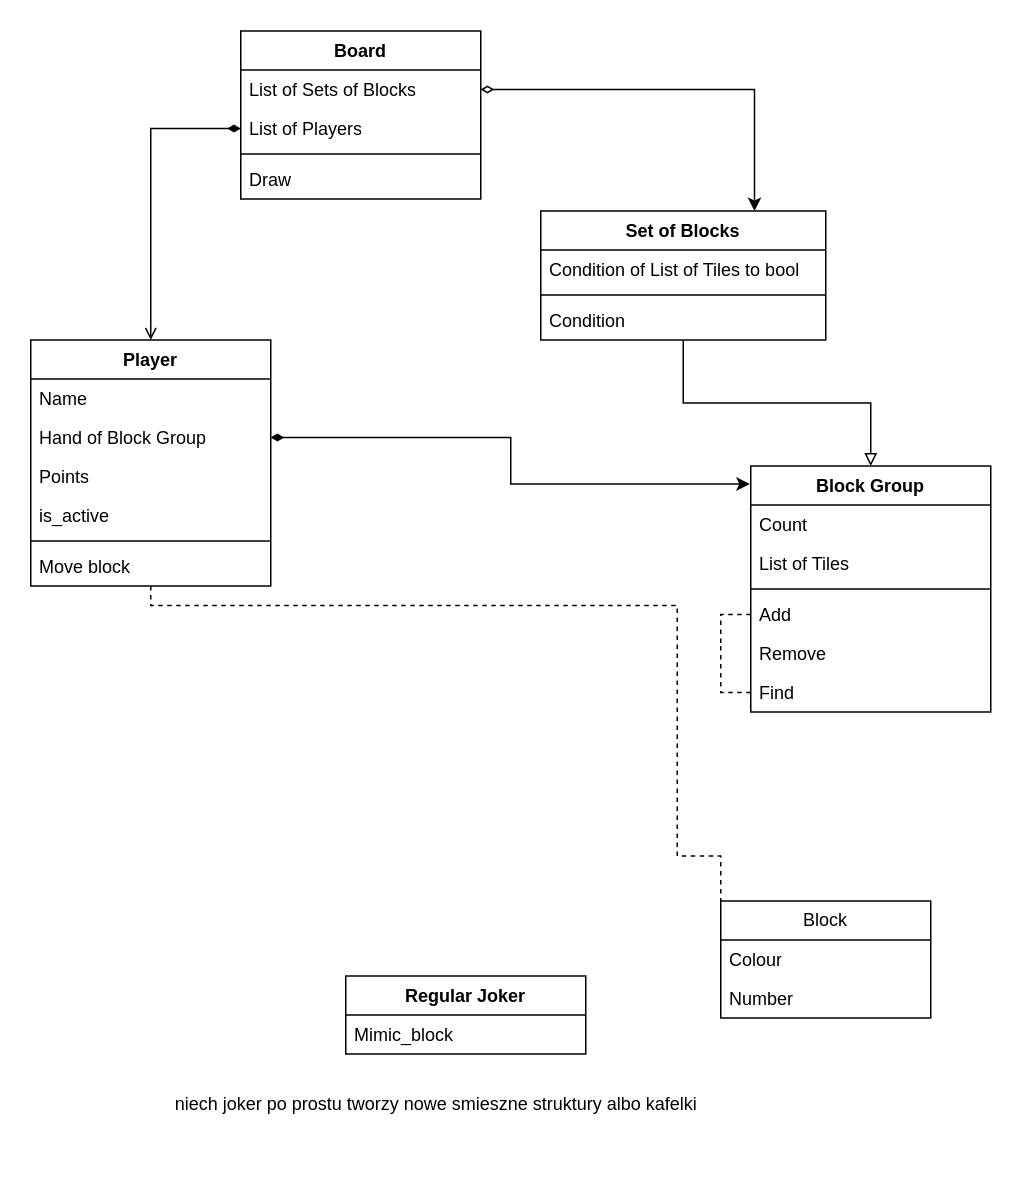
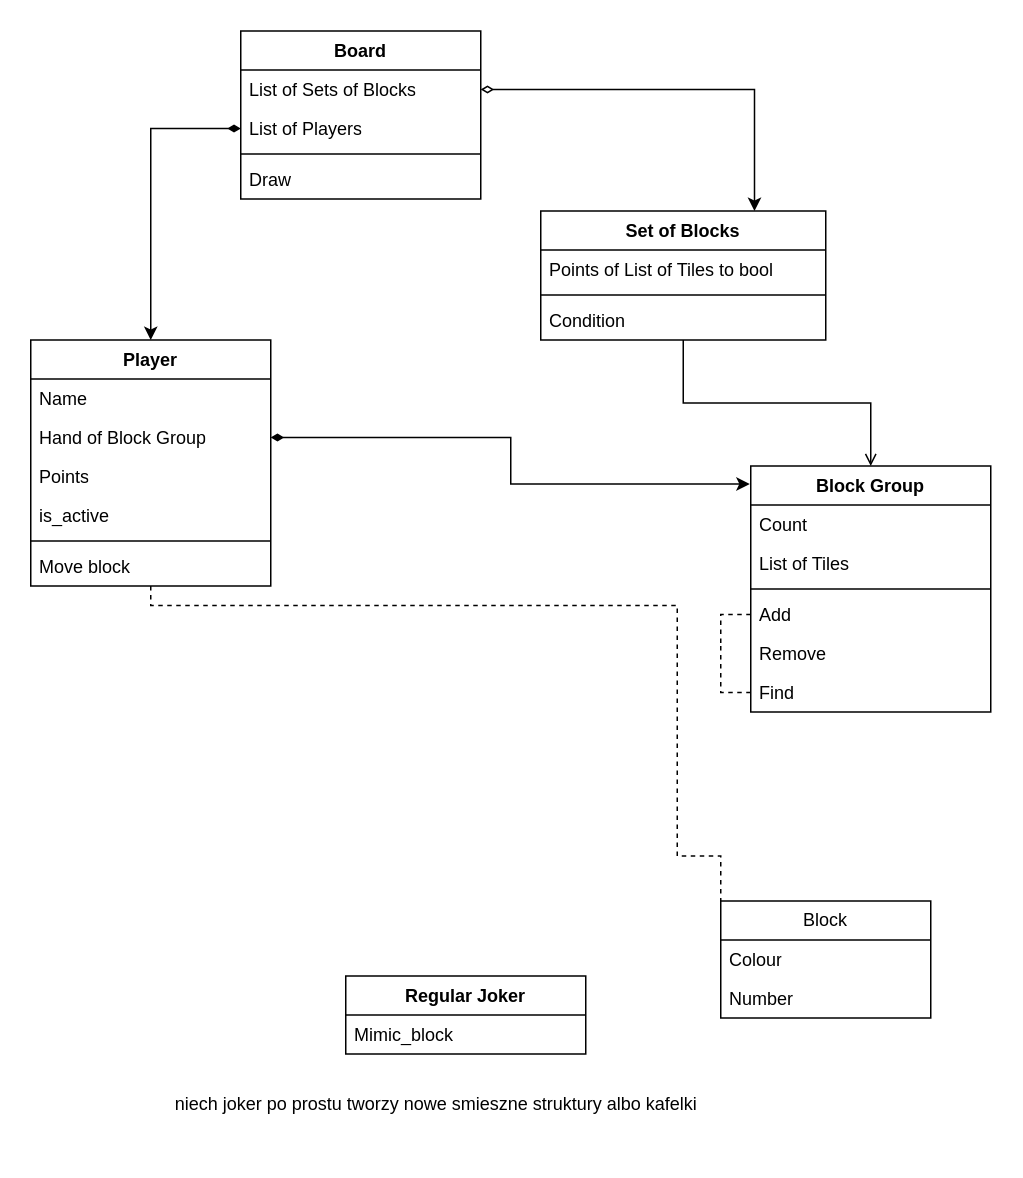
node "Condition of List of Tiles to bool": label "Condition of List of Tiles to bool" -> "Points of List of Tiles to bool"
edge "List of Players" -- "Player": arrowhead open -> classic
edge "Set of Blocks" -> "Block Group": arrowhead block -> open
